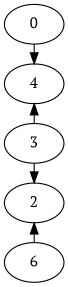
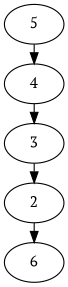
node "0": label "0" -> "5"
edge "3" -> "4": reversed
edge "6" -> "2": reversed
